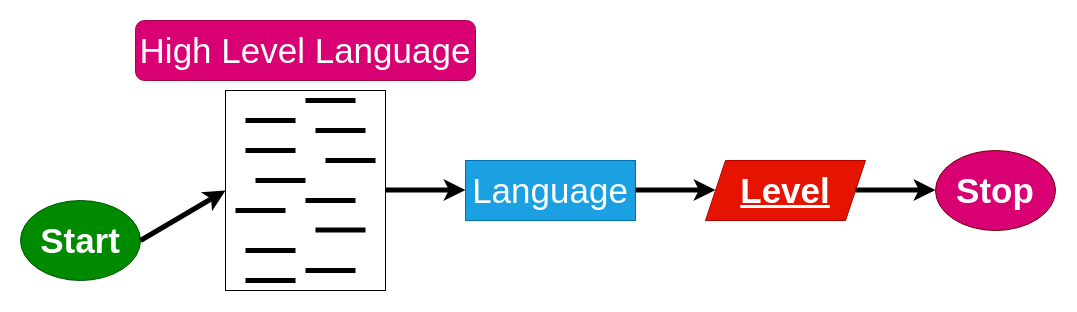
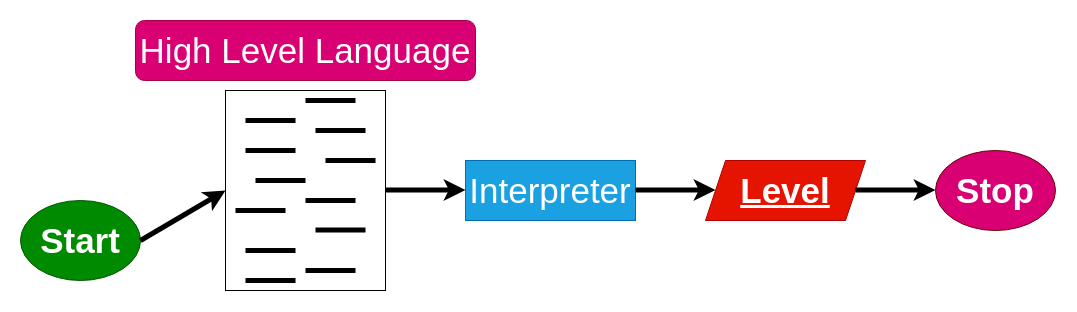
node "Language": label "Language" -> "Interpreter"
